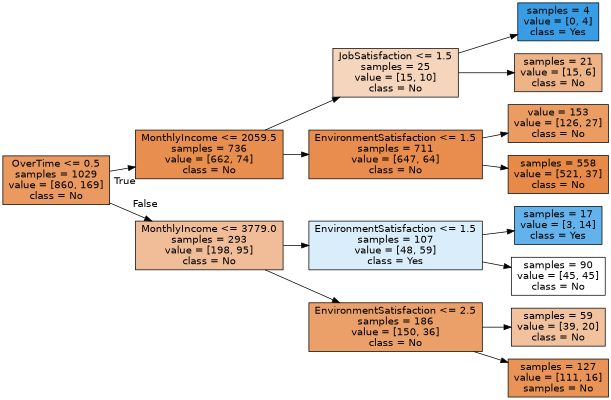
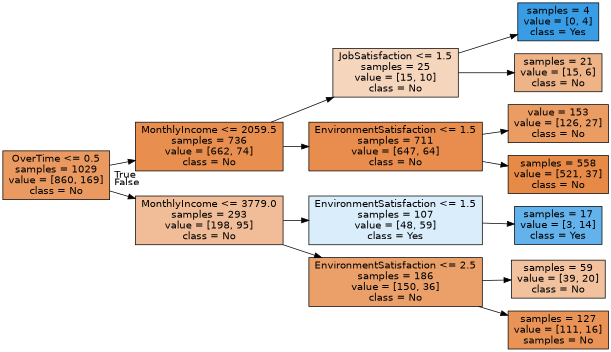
node "samples = 90 value = [45, 45] class = No": removed
